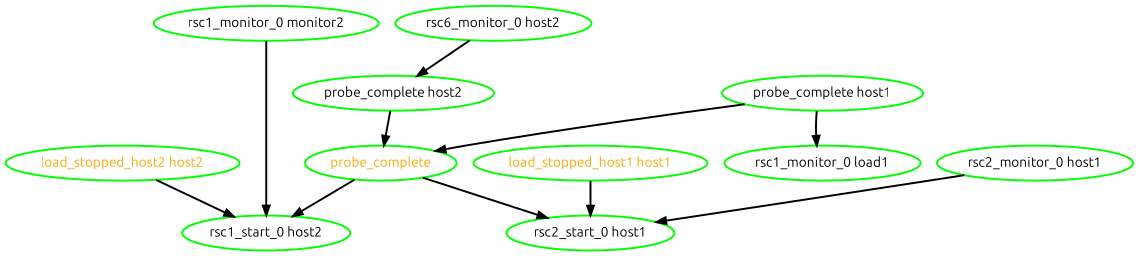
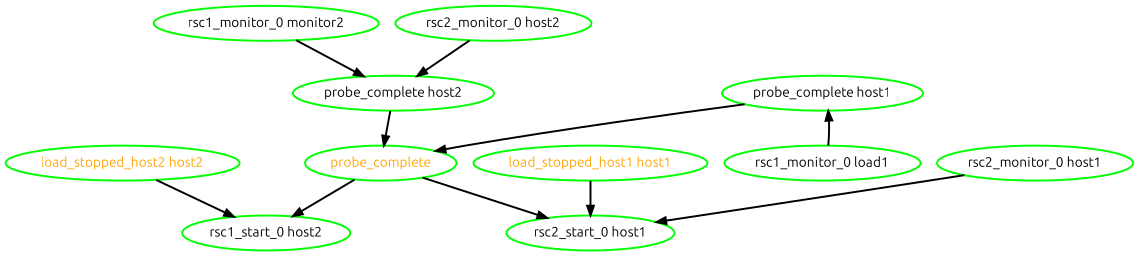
node "rsc6_monitor_0 host2": label "rsc6_monitor_0 host2" -> "rsc2_monitor_0 host2"
edge "rsc1_monitor_0 monitor2" -> "rsc1_start_0 host2": now "rsc1_monitor_0 monitor2" -> "probe_complete host2"
edge "probe_complete host1" -> "rsc1_monitor_0 load1": reversed
